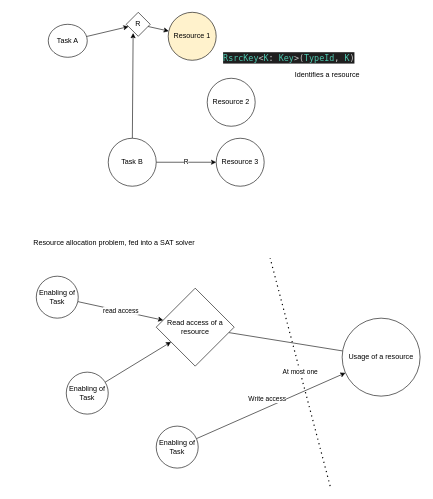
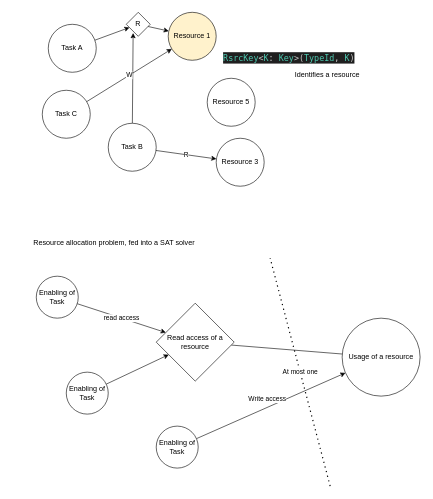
node "Task A": size 39x33 -> 48x48
edge "Task C" -> "Resource 1": added, label "W"
node "Resource 2": label "Resource 2" -> "Resource 5"
node "Task C": added
node "Task B": moved (132, 162) -> (132, 147)
node "Read access of a resource": moved (195, 327) -> (195, 342)
